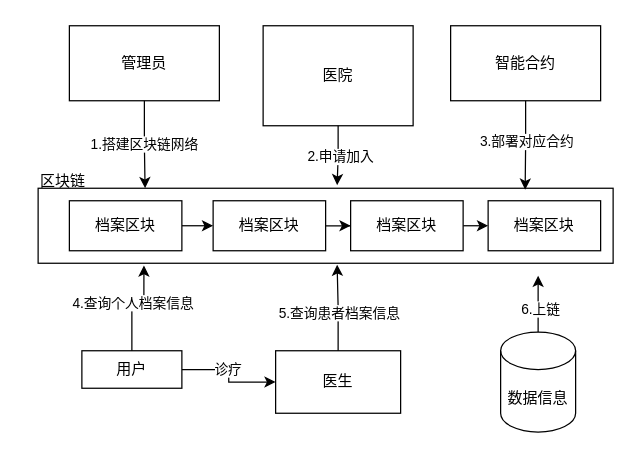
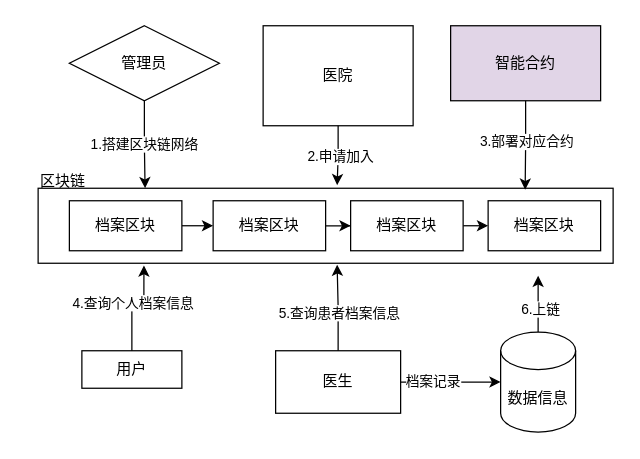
node "管理员": shape rectangle -> diamond
node "智能合约": fillcolor #ffffff -> #e1d5e7
edge "用户" -> "医生": removed, label "诊疗"
edge "医生" -> "数据信息": added, label "档案记录"
